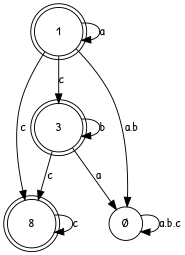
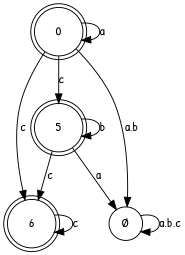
node "1": label "1" -> "0"
node "3": label "3" -> "5"
node "8": label "8" -> "6"
